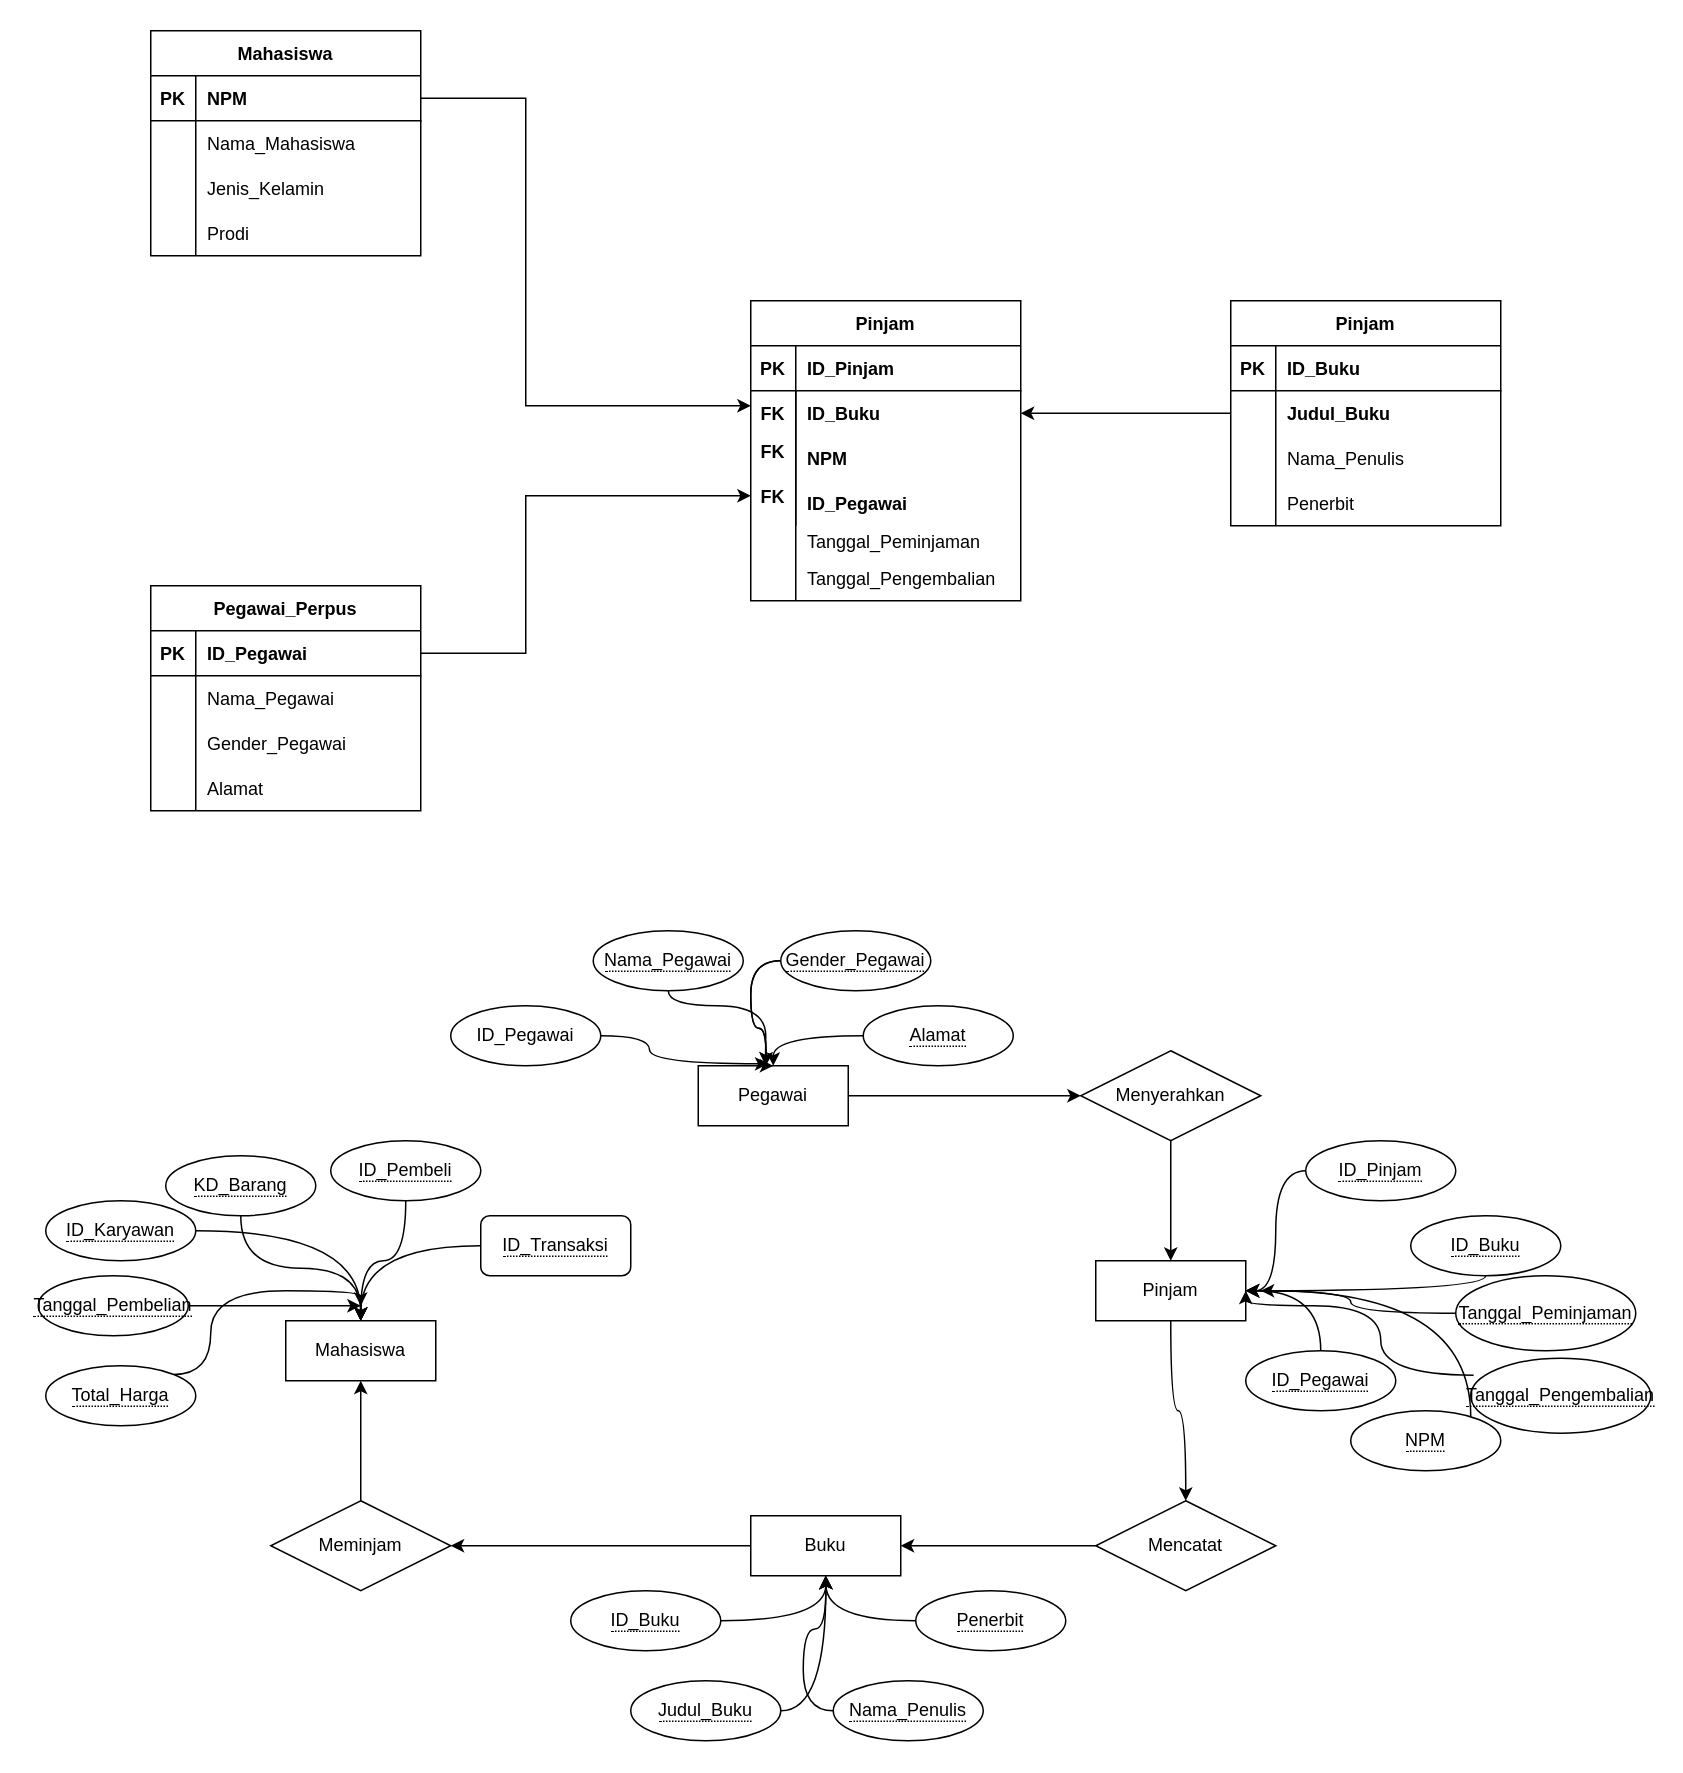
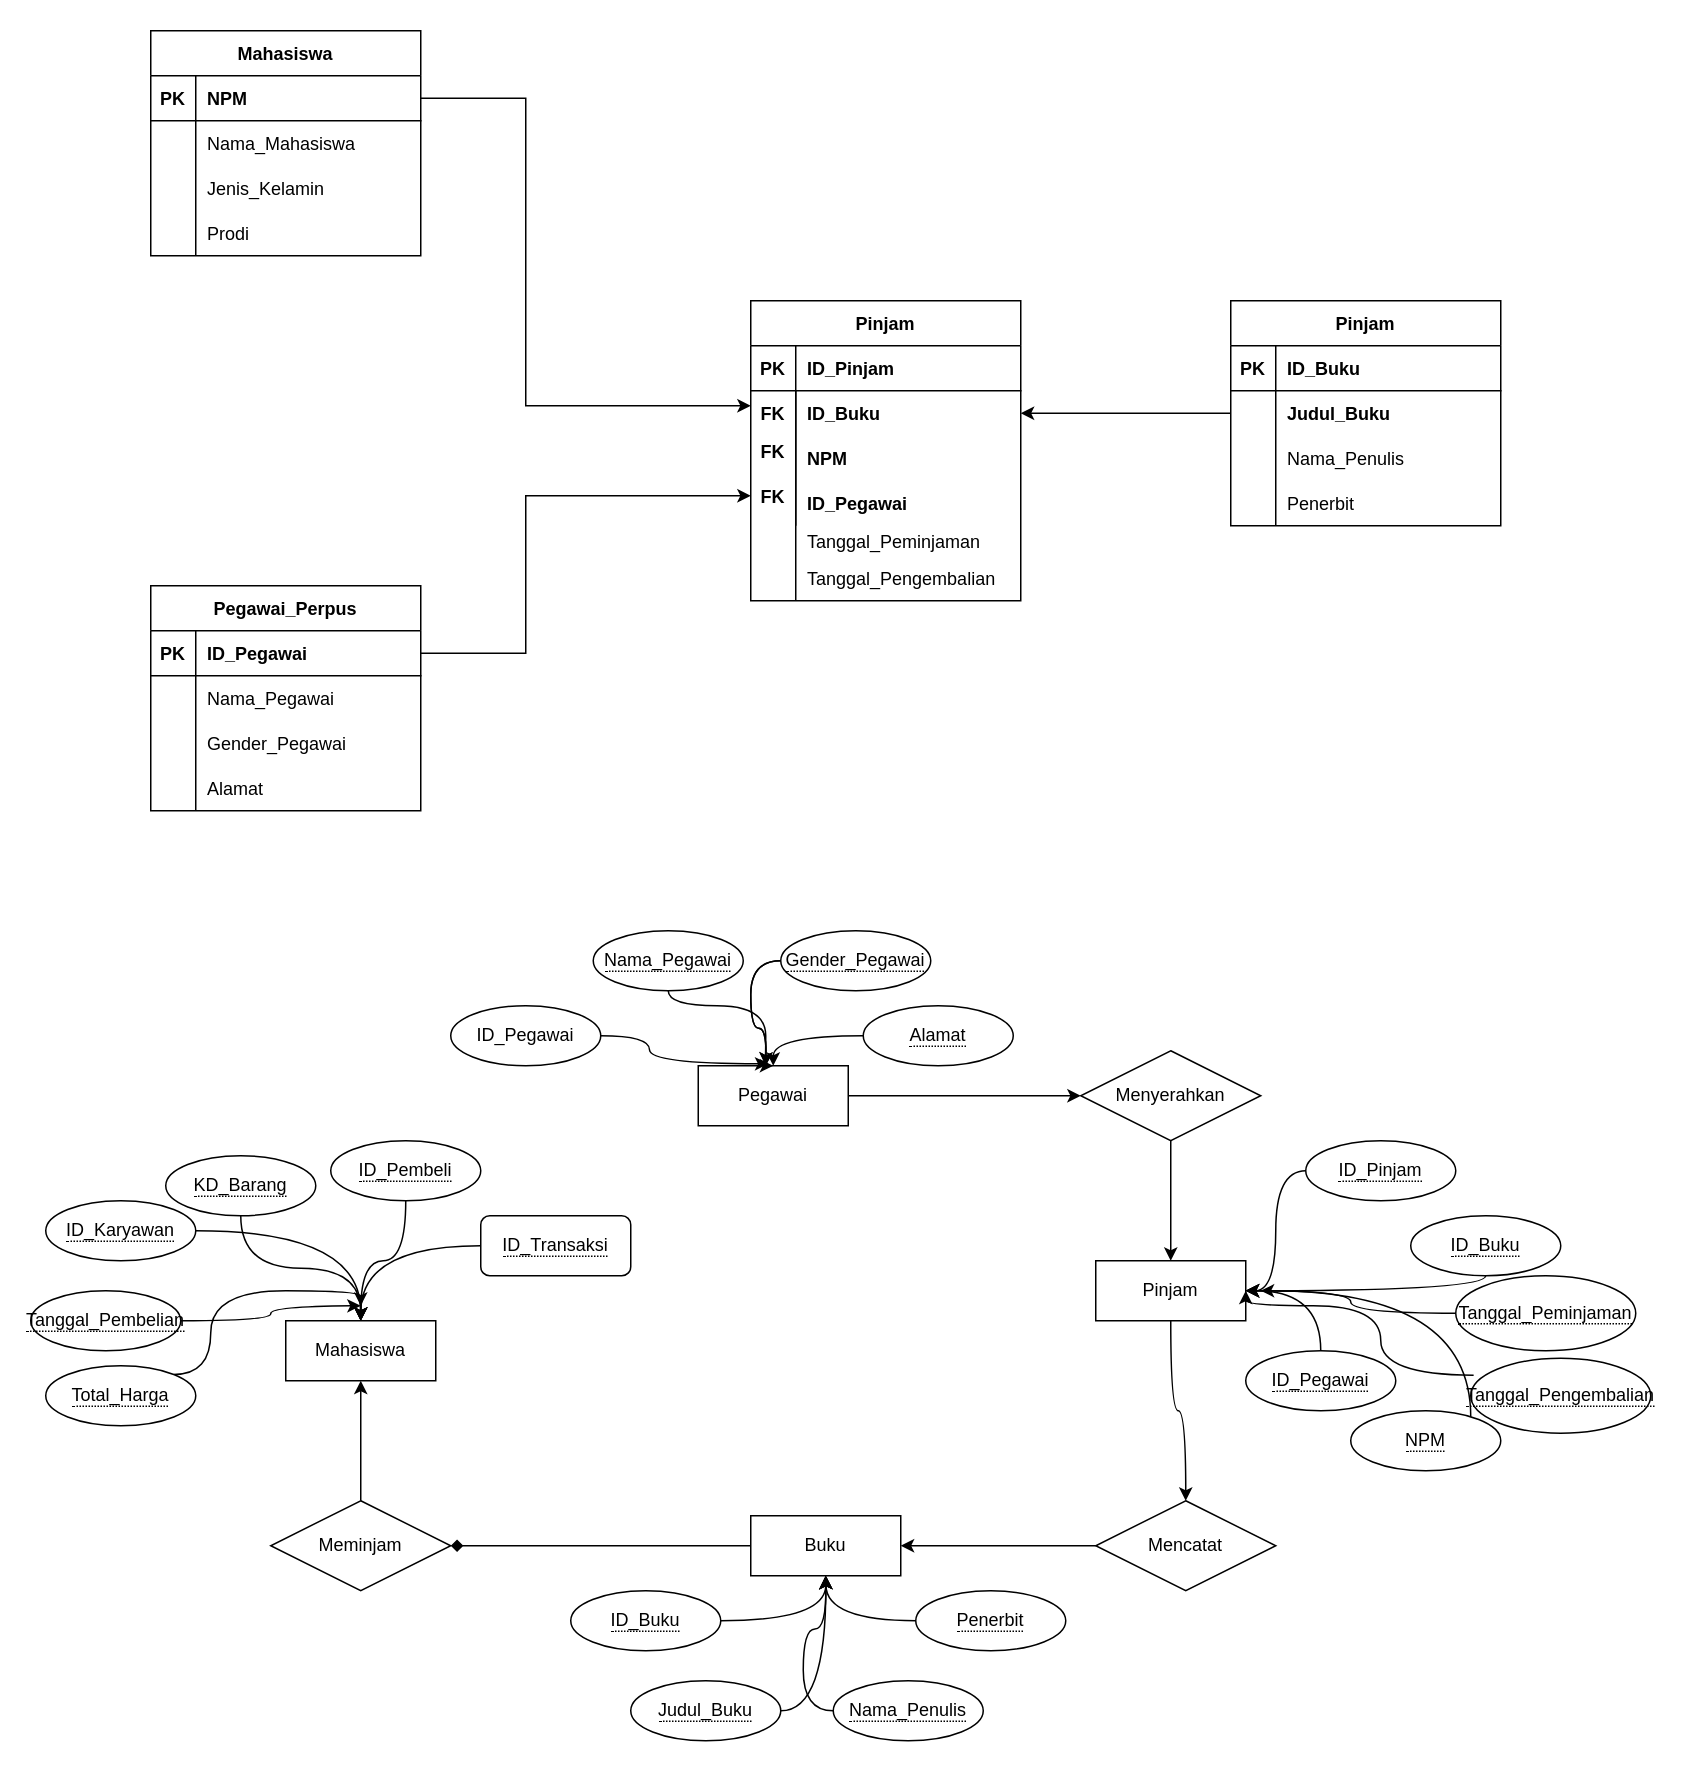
node "Tanggal_Pembelian": moved (113, 1306) -> (106, 1321)
edge "Buku" -> "Meminjam": arrowhead classic -> diamond
